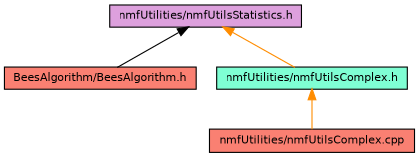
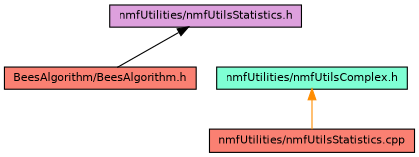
edge "nmfUtilities/nmfUtilsComplex.h" -> "nmfUtilities/nmfUtilsStatistics.h": removed
node "nmfUtilities/nmfUtilsComplex.cpp": label "nmfUtilities/nmfUtilsComplex.cpp" -> "nmfUtilities/nmfUtilsStatistics.cpp"
